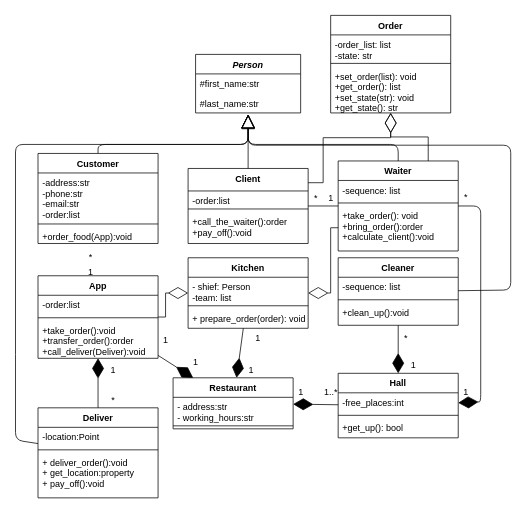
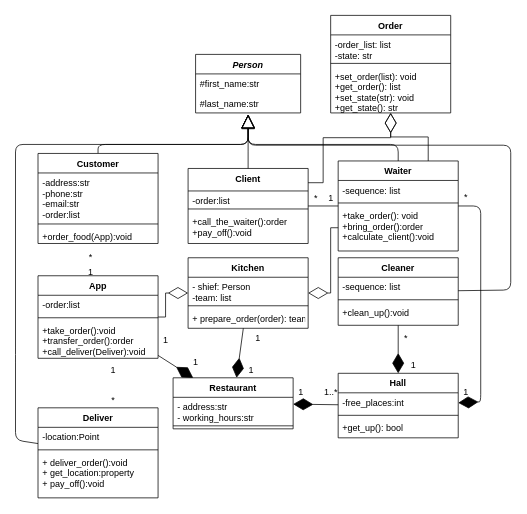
node "+ prepare_order(order): void": label "+ prepare_order(order): void" -> "+ prepare_order(order): team"
edge "Deliver" -> "App": removed
